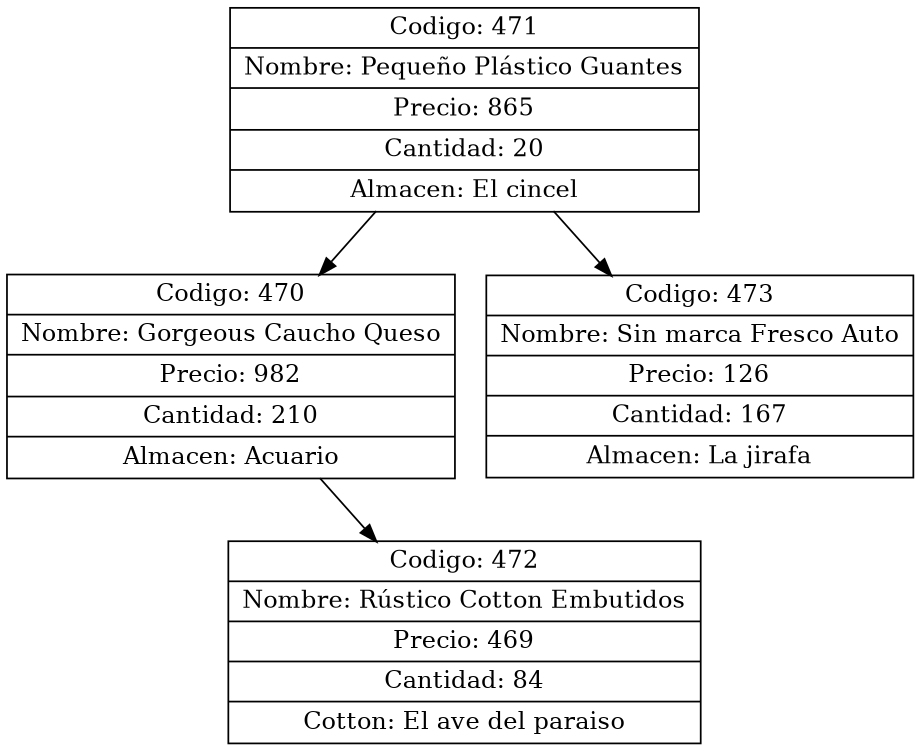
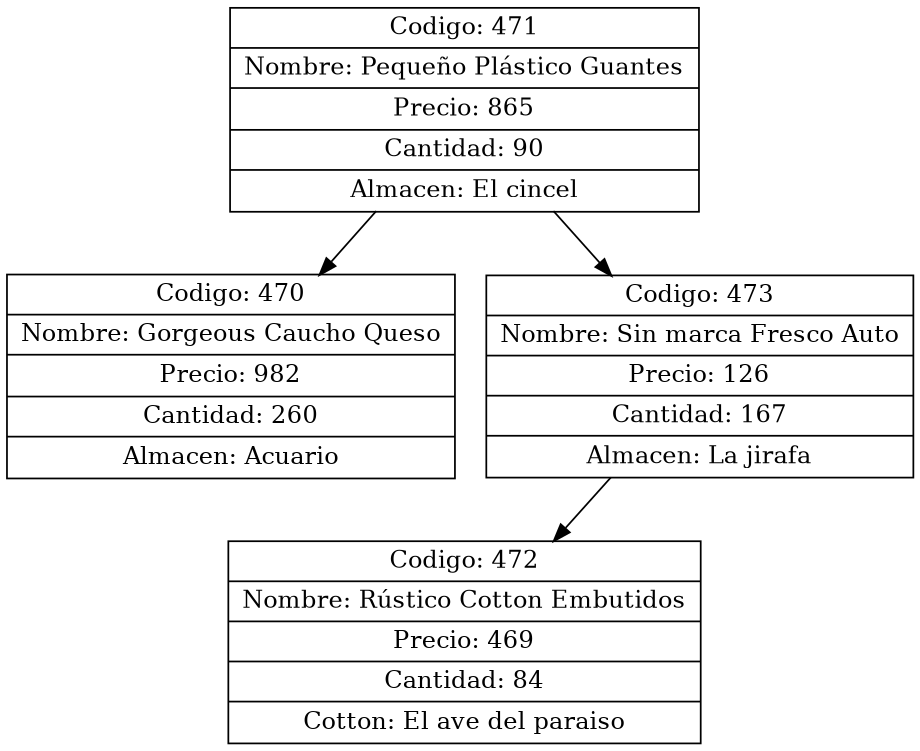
node "Codigo: 471": text "Cantidad: 20" -> "Cantidad: 90"
node "Codigo: 470": text "Cantidad: 210" -> "Cantidad: 260"
edge "Codigo: 470" -> "Codigo: 472": now "Codigo: 473" -> "Codigo: 472"
